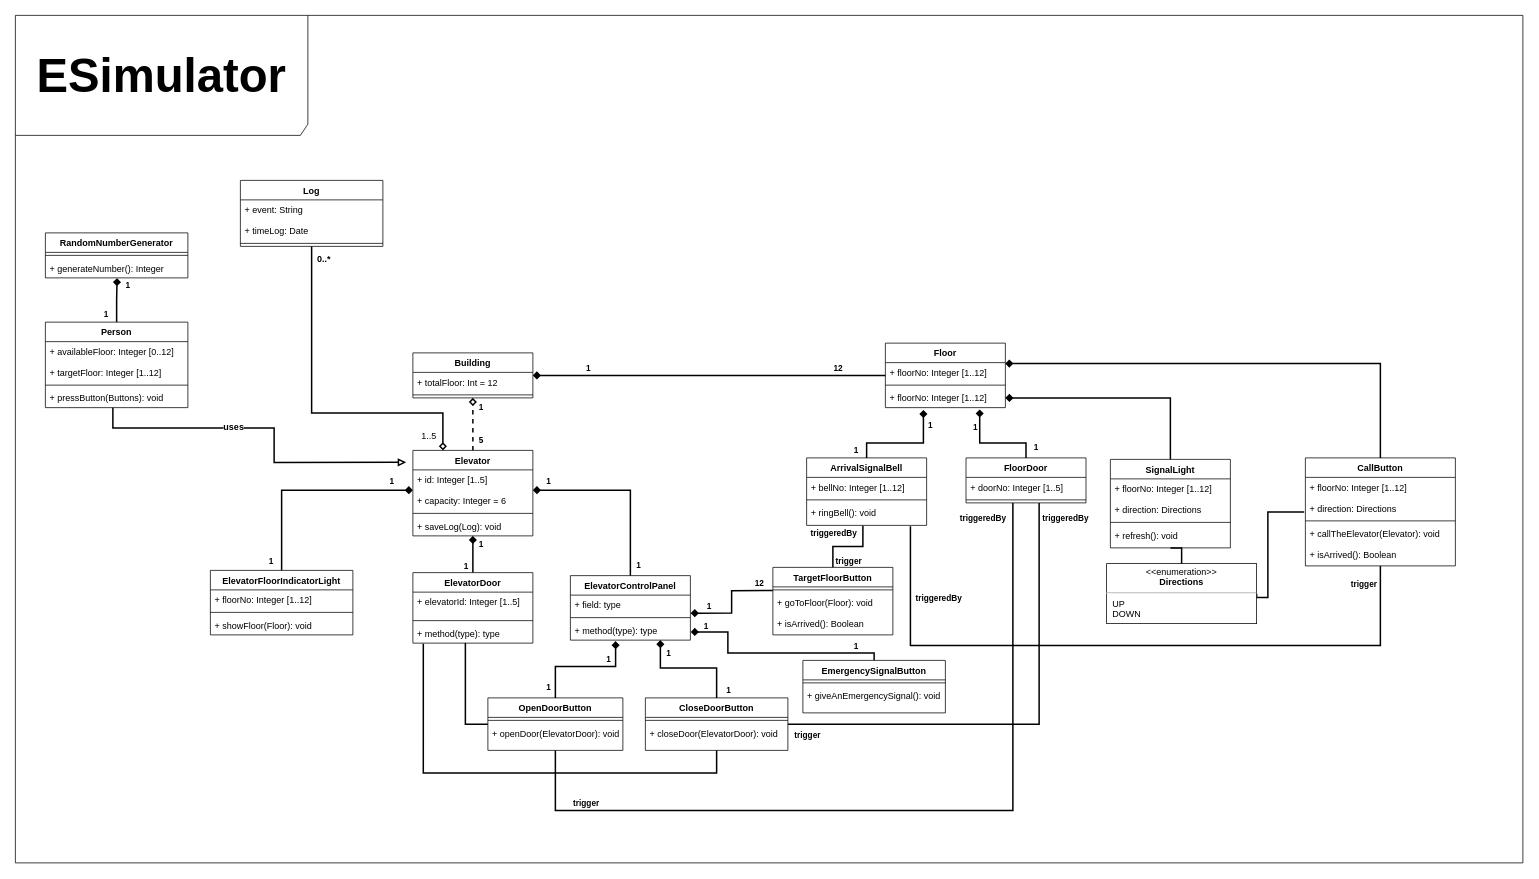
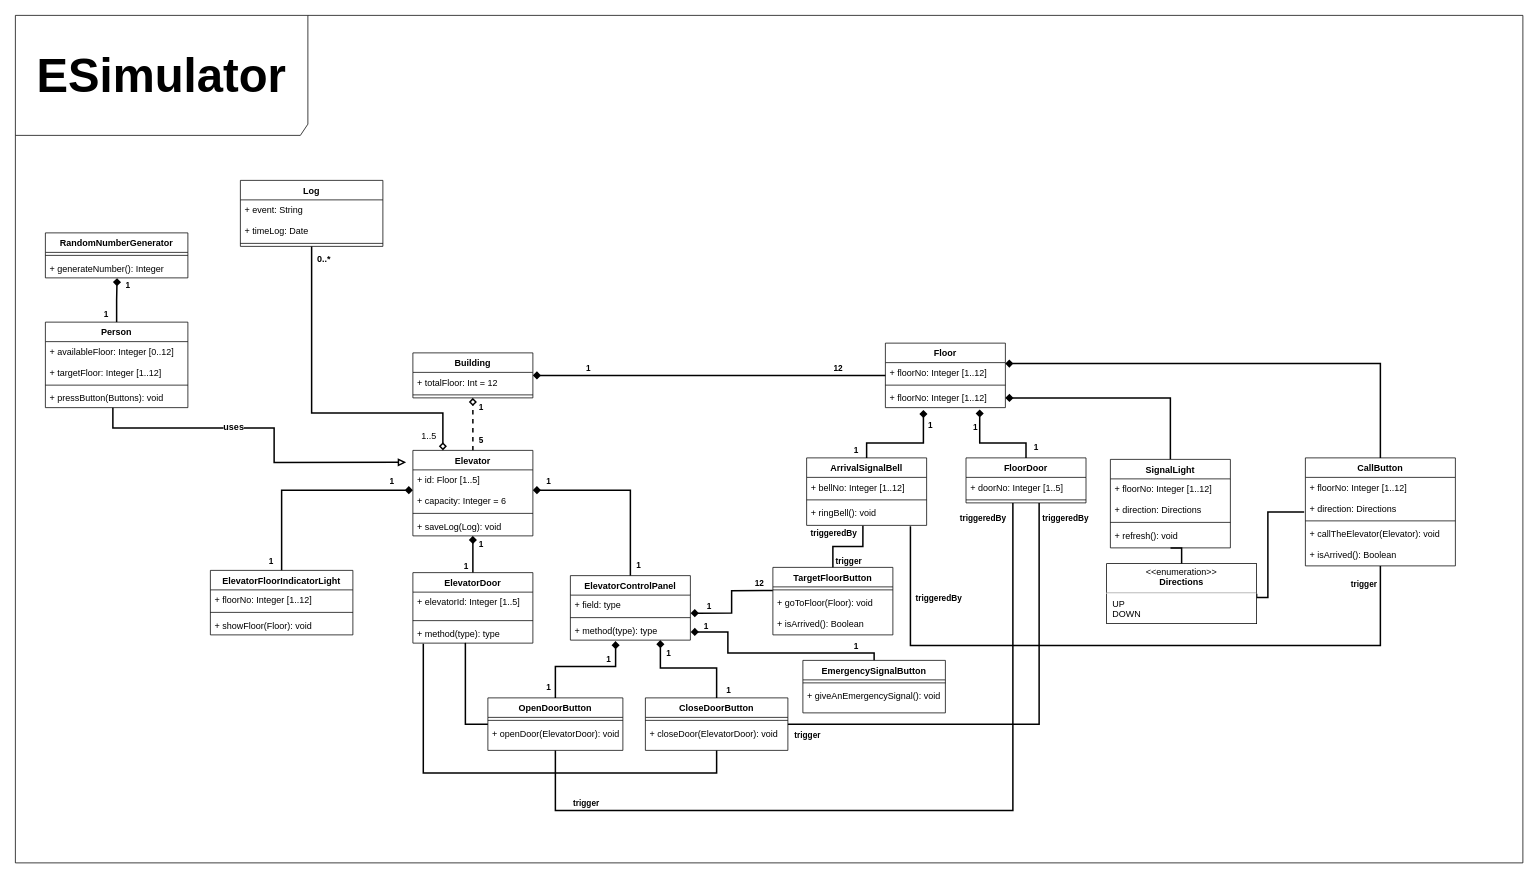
node "+ id: Integer [1..5] + capacity: Integer = 6": label "+ id: Integer [1..5] + capacity: Integer = 6" -> "+ id: Floor [1..5] + capacity: Integer = 6"
